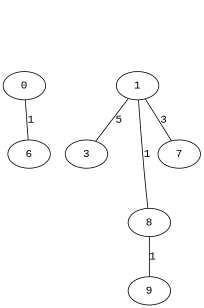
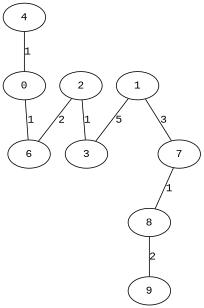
node "4": added
node "2": added
edge "1" -- "8": now "7" -- "8"
edge "8" -- "9": label "1" -> "2"
